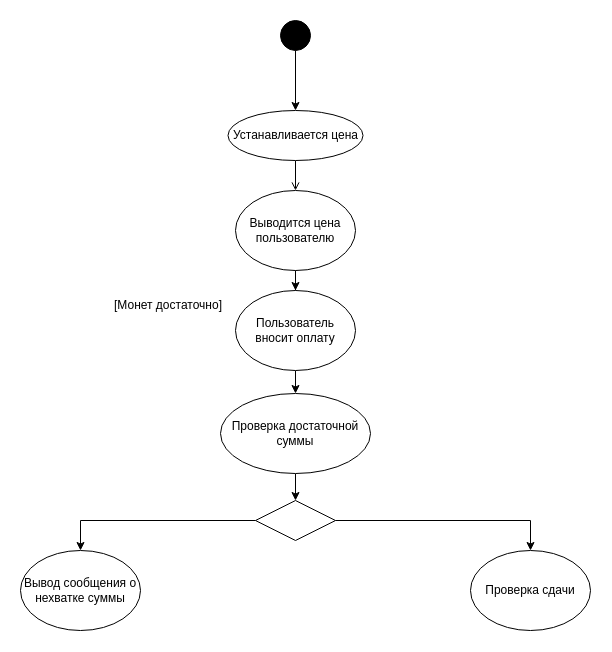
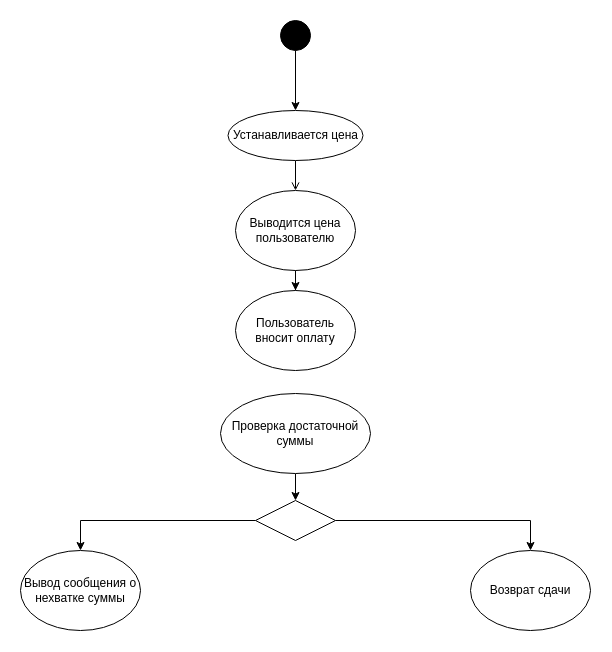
node "[Монет достаточно]": removed
edge "Пользователь вносит оплату" -> "Проверка достаточной суммы": removed
node "Проверка сдачи": label "Проверка сдачи" -> "Возврат сдачи"
